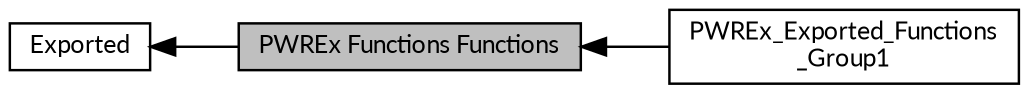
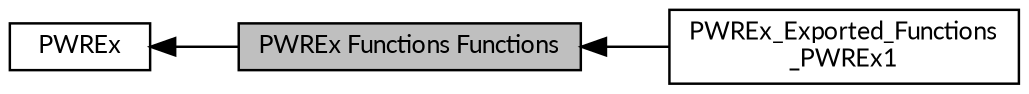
node "Exported": label "Exported" -> "PWREx"
node "PWREx_Exported_Functions _Group1": label "PWREx_Exported_Functions _Group1" -> "PWREx_Exported_Functions _PWREx1"
